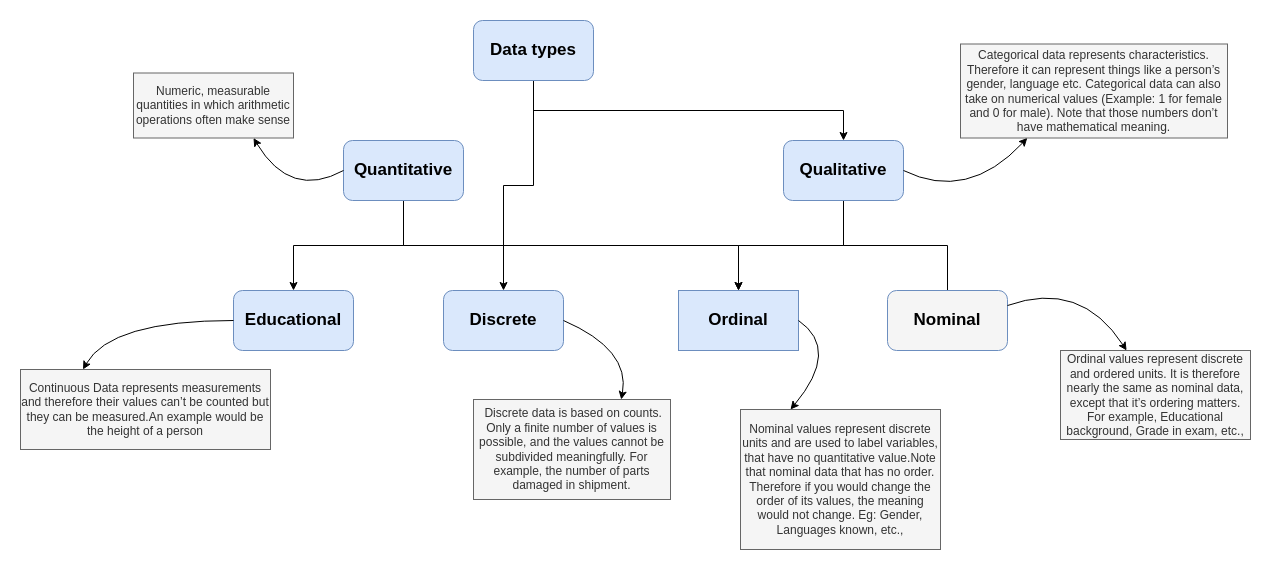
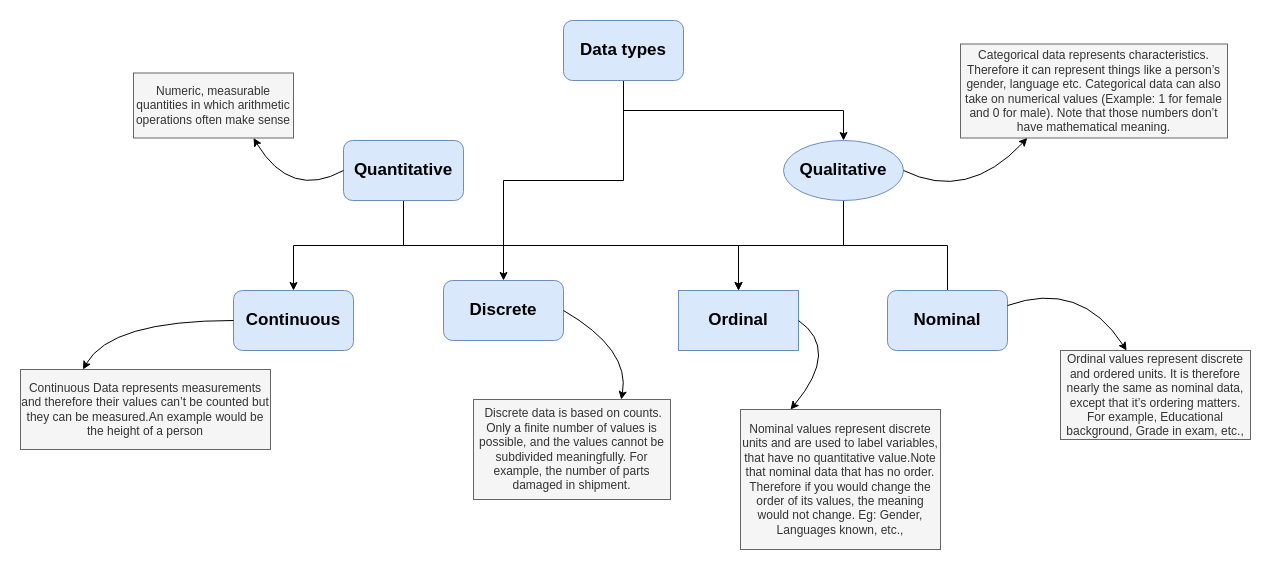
node "Data types": moved (534, 51) -> (624, 51)
node "Qualitative": shape rounded rectangle -> ellipse
node "Educational": label "Educational" -> "Continuous"
node "Discrete": moved (504, 321) -> (504, 311)
node "Nominal": fillcolor #f5f5f5 -> #dae8fc
